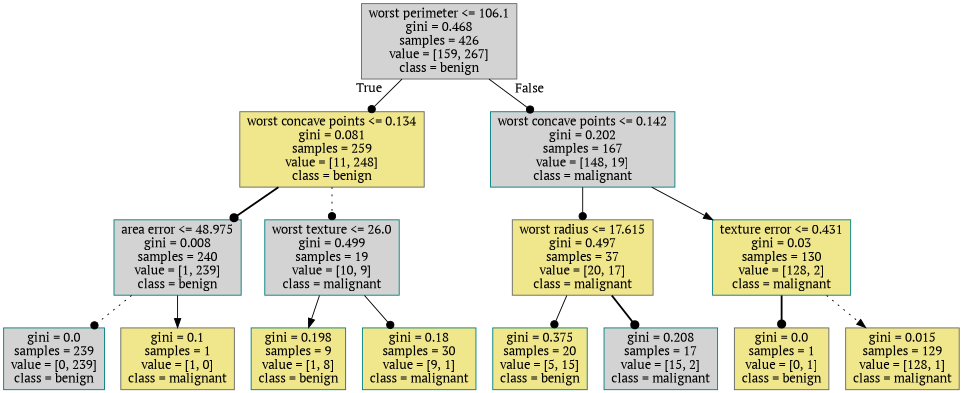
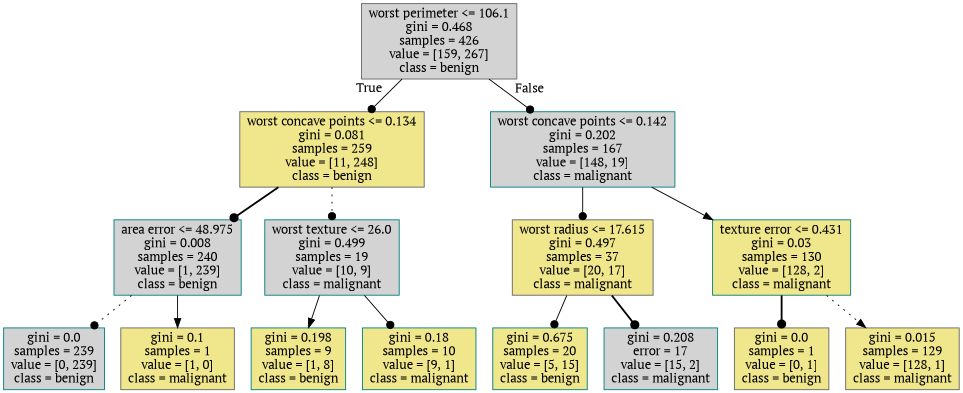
node "gini = 0.18 samples = 30 value = [9, 1] class = malignant": label "gini = 0.18 samples = 30 value = [9, 1] class = malignant" -> "gini = 0.18 samples = 10 value = [9, 1] class = malignant"
node "gini = 0.375 samples = 20 value = [5, 15] class = benign": label "gini = 0.375 samples = 20 value = [5, 15] class = benign" -> "gini = 0.675 samples = 20 value = [5, 15] class = benign"
node "gini = 0.208 samples = 17 value = [15, 2] class = malignant": label "gini = 0.208 samples = 17 value = [15, 2] class = malignant" -> "gini = 0.208 error = 17 value = [15, 2] class = malignant"
